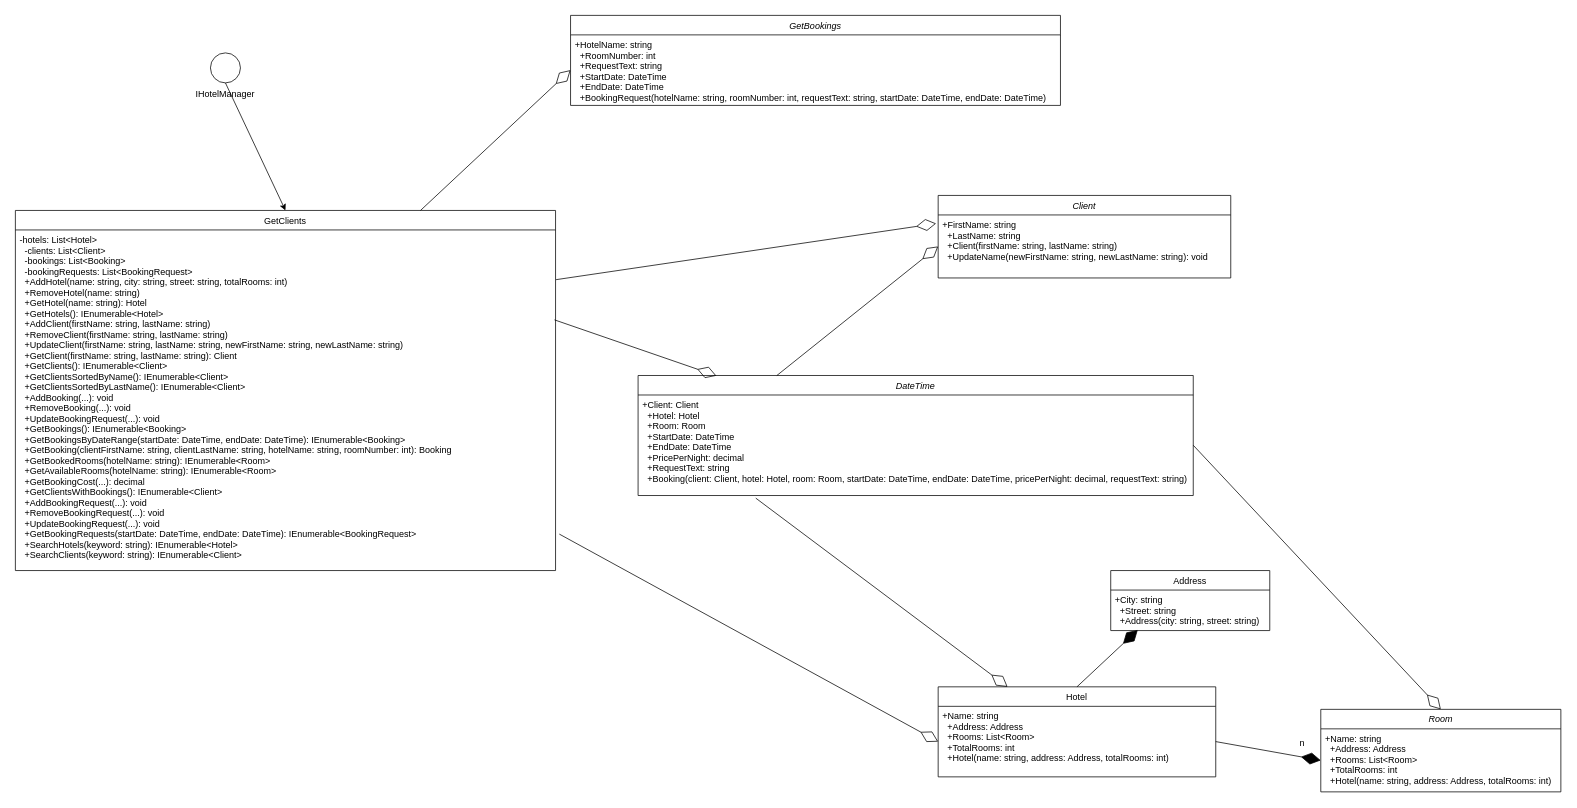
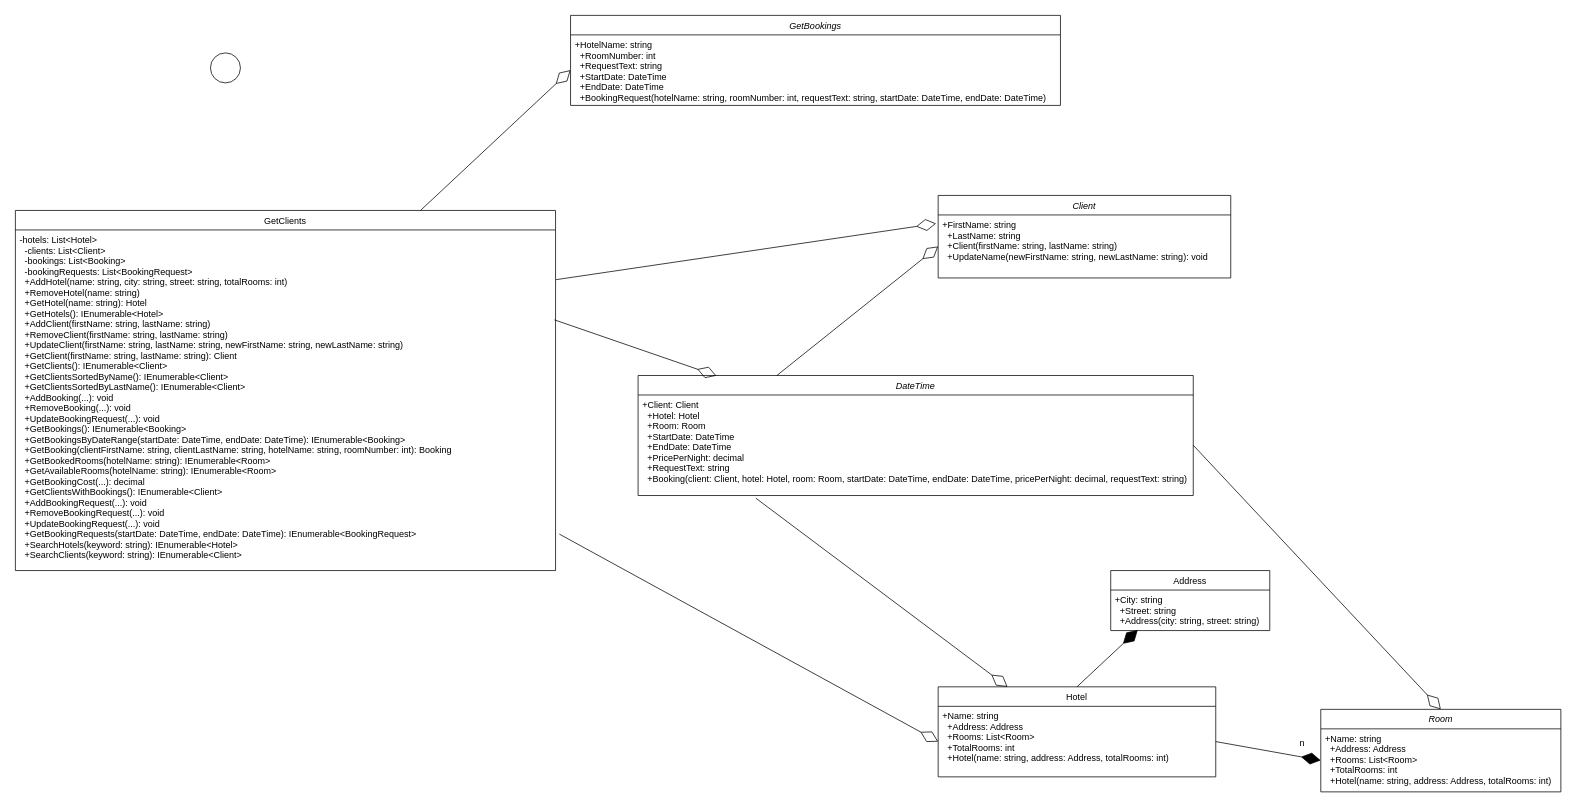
node "IHotelManager": removed
edge "IHotelManager" -> "GetClients": removed
